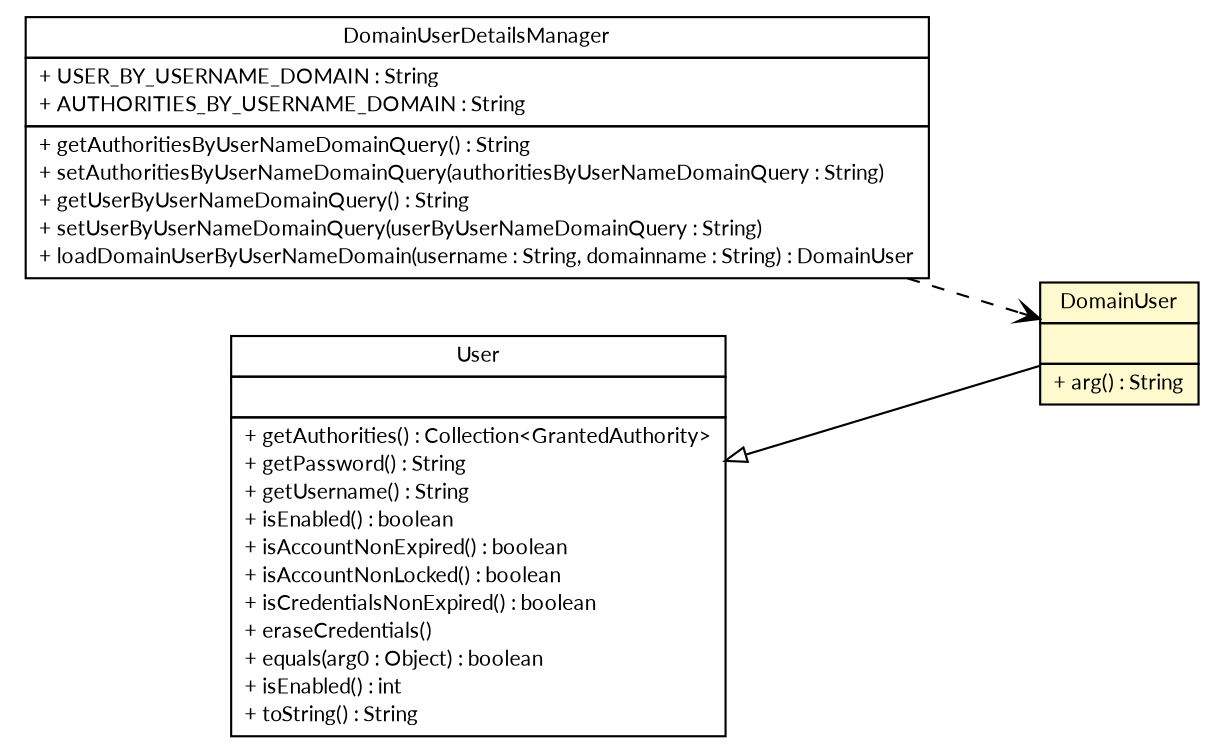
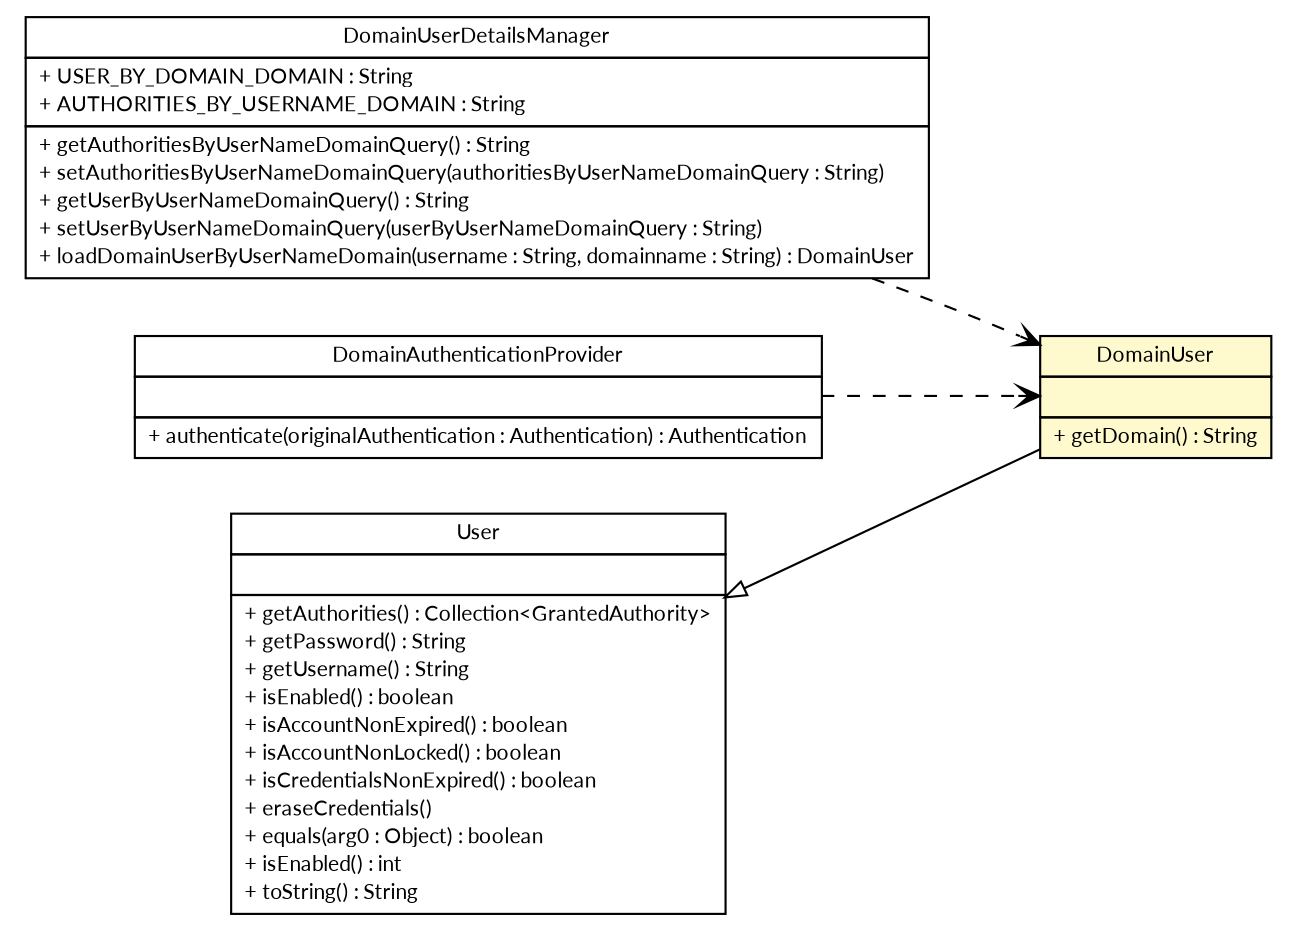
node "DomainUserDetailsManager": text "+ USER_BY_USERNAME_DOMAIN : String" -> "+ USER_BY_DOMAIN_DOMAIN : String"
node "DomainUser": text "+ arg() : String" -> "+ getDomain() : String"
node "DomainAuthenticationProvider": added
